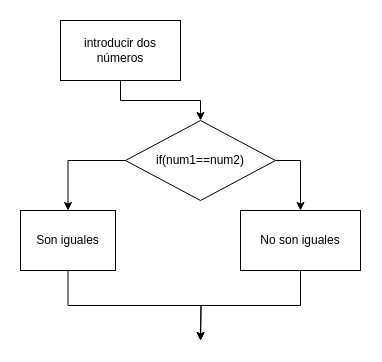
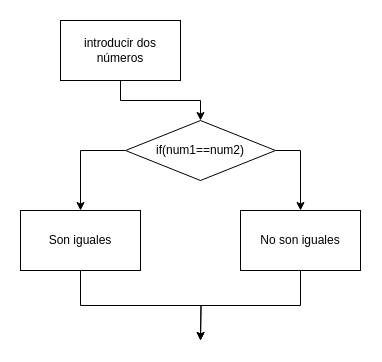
node "if(num1==num2)": size 150x80 -> 150x60
node "Son iguales": size 95x60 -> 120x60
